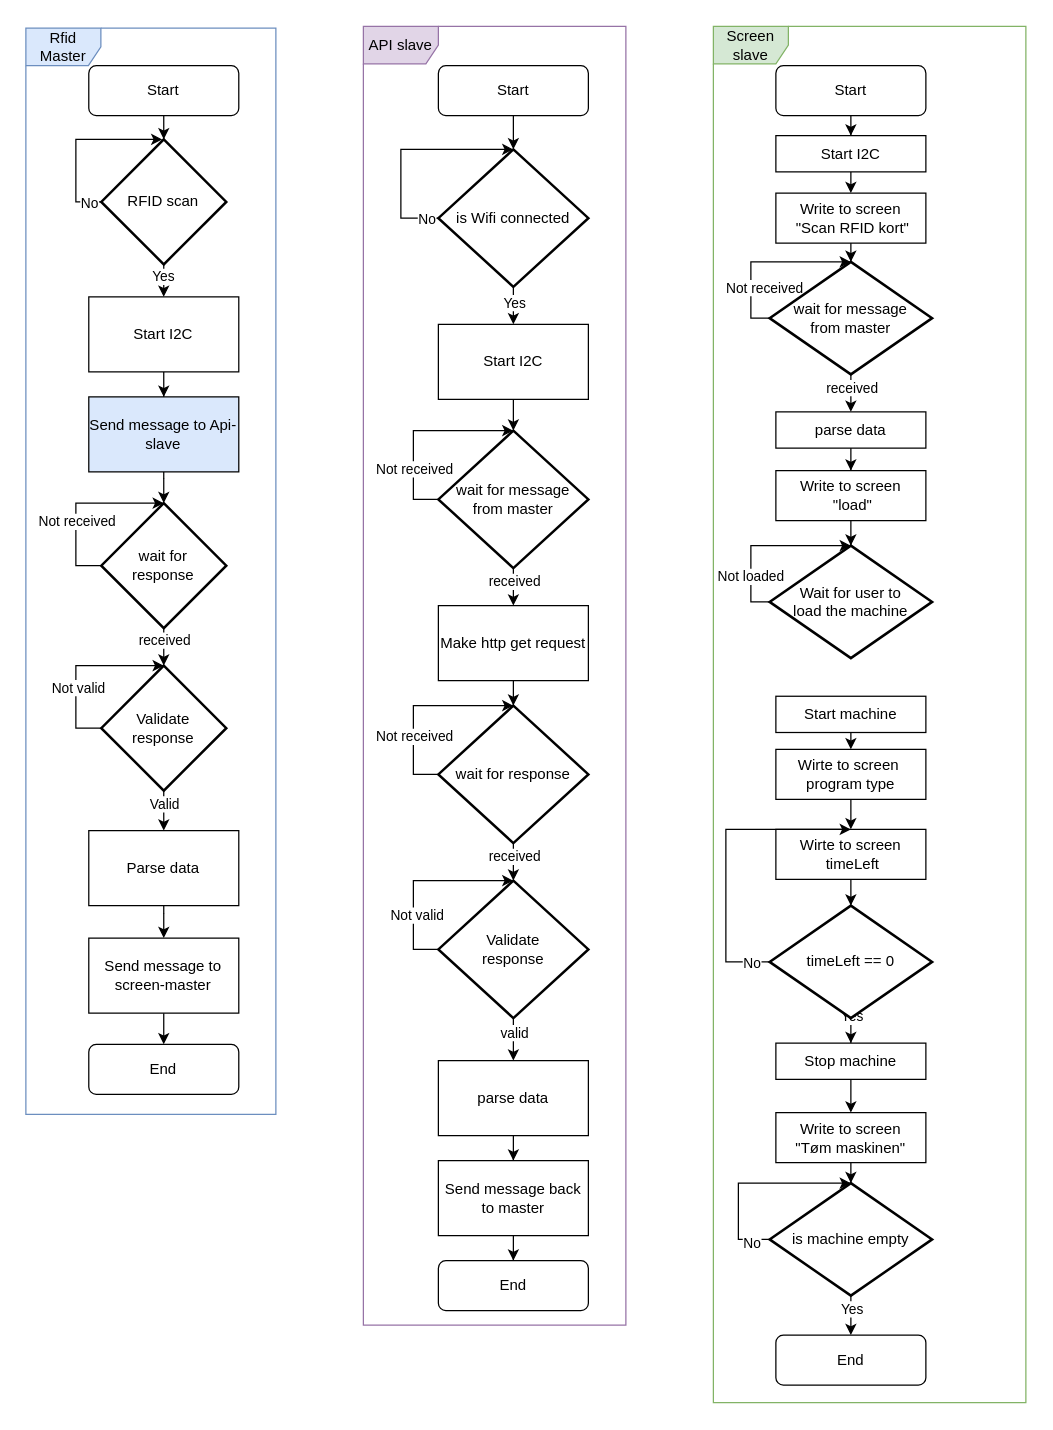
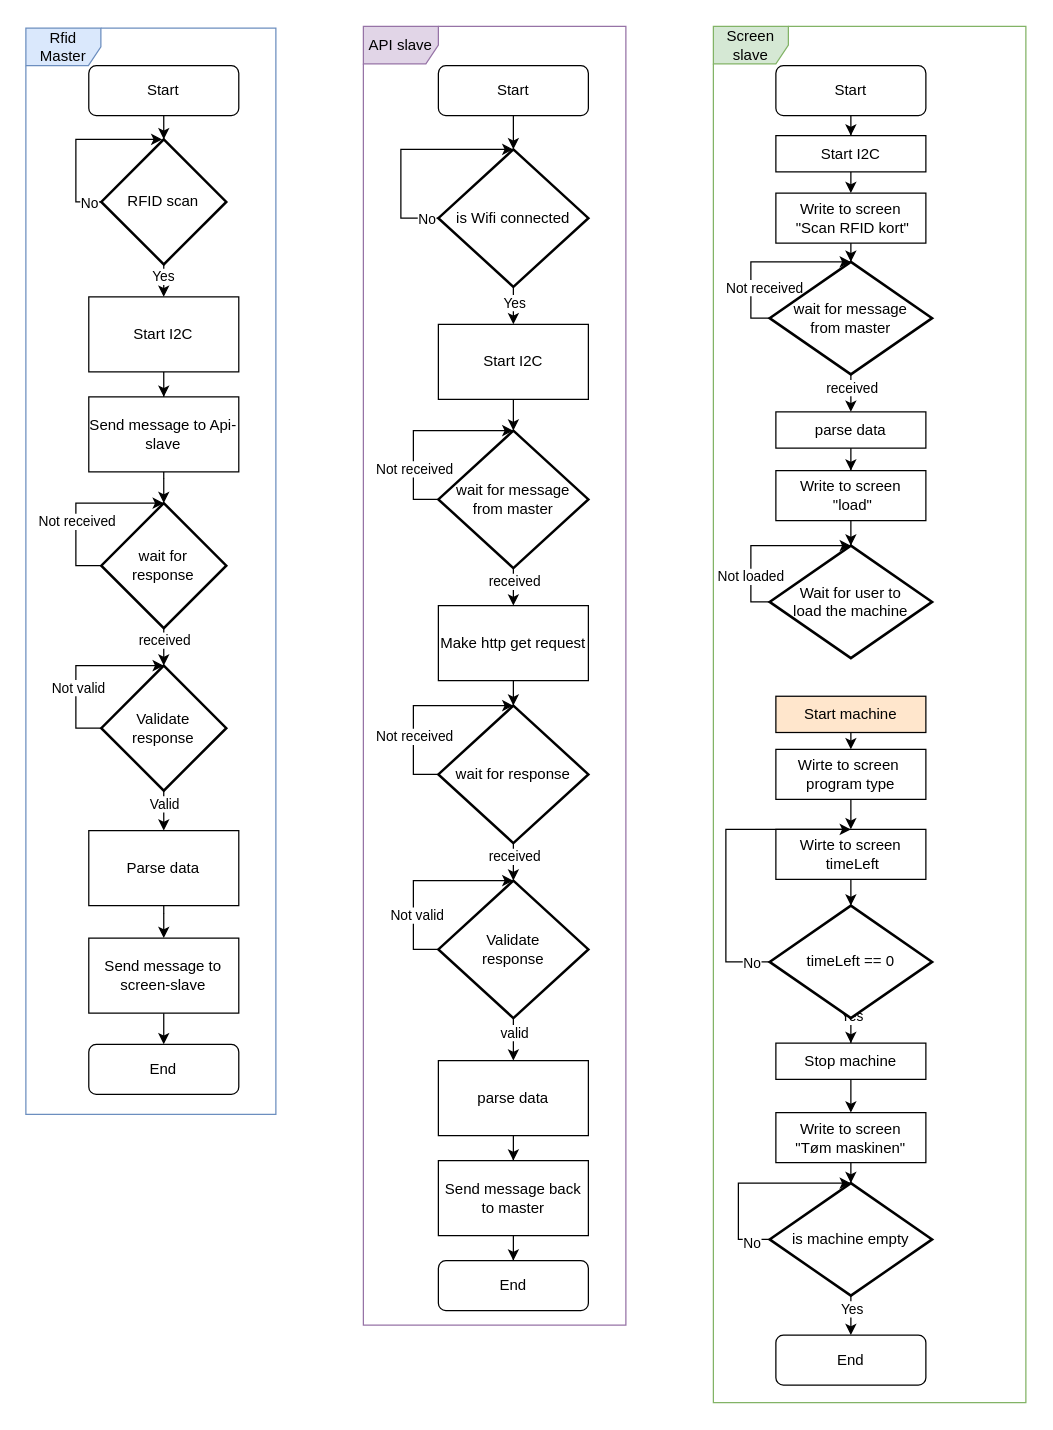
node "Send message to Api-slave": fillcolor #dae8fc -> #ffffff
node "Start machine": fillcolor #ffffff -> #ffe6cc
node "Send message to screen-master": label "Send message to screen-master" -> "Send message to screen-slave"
